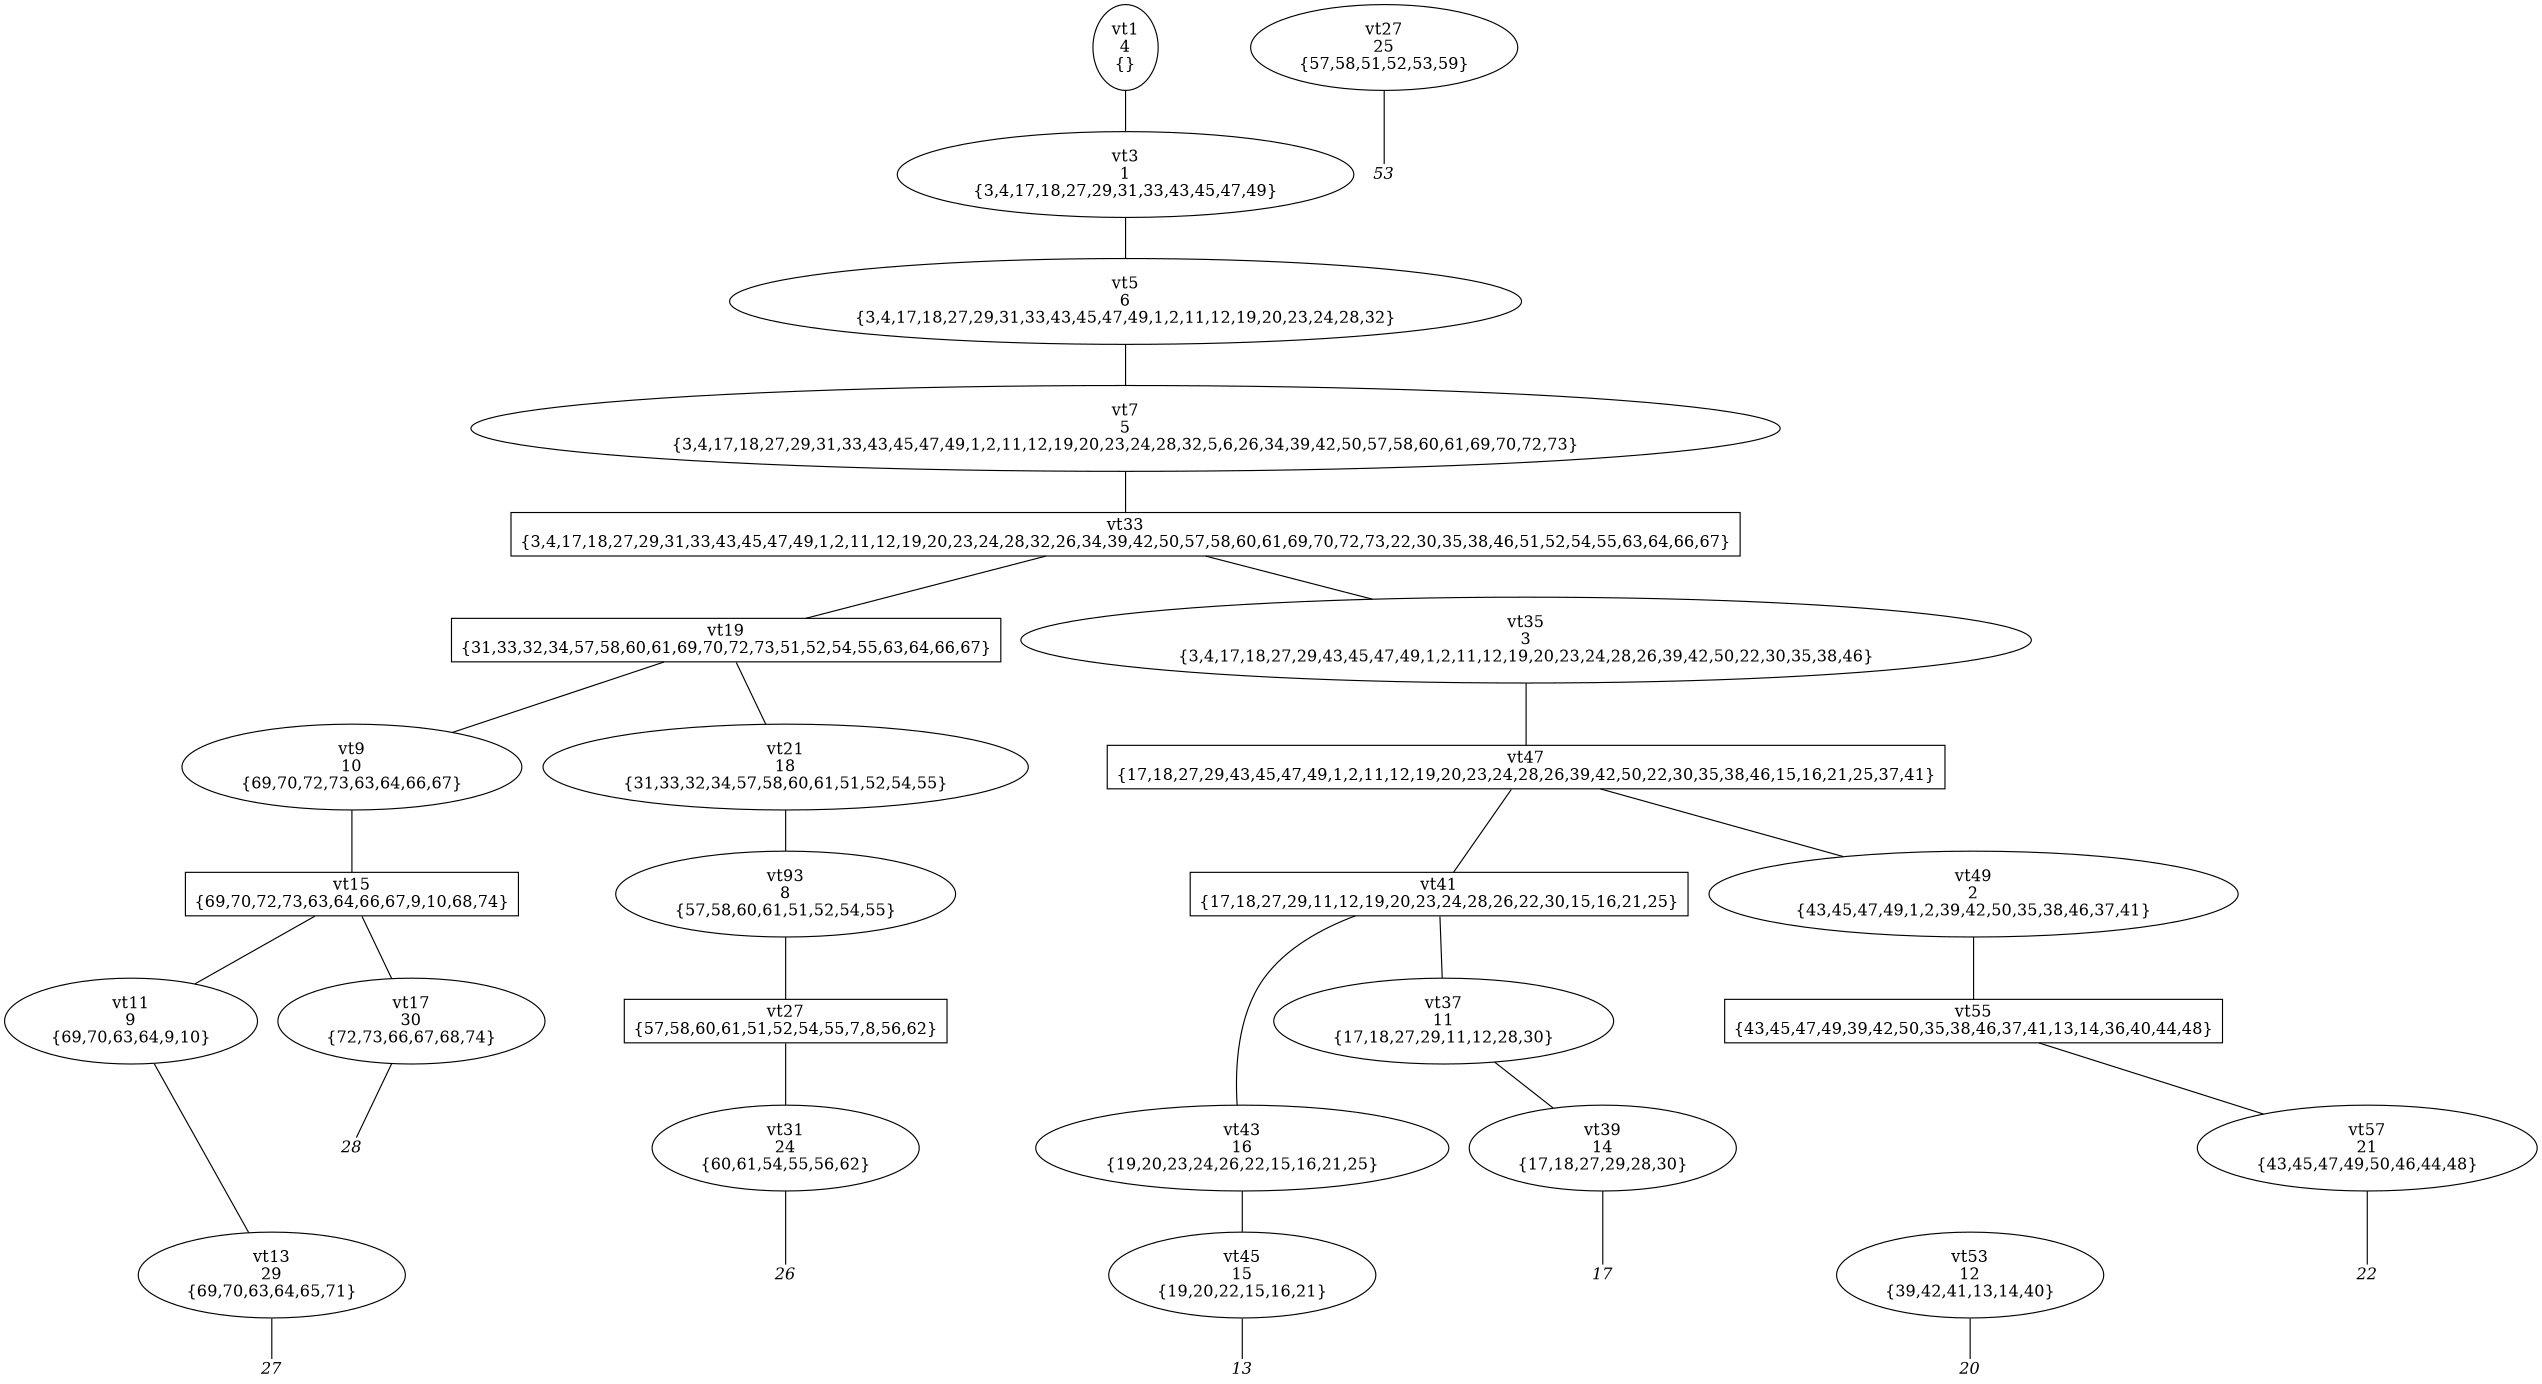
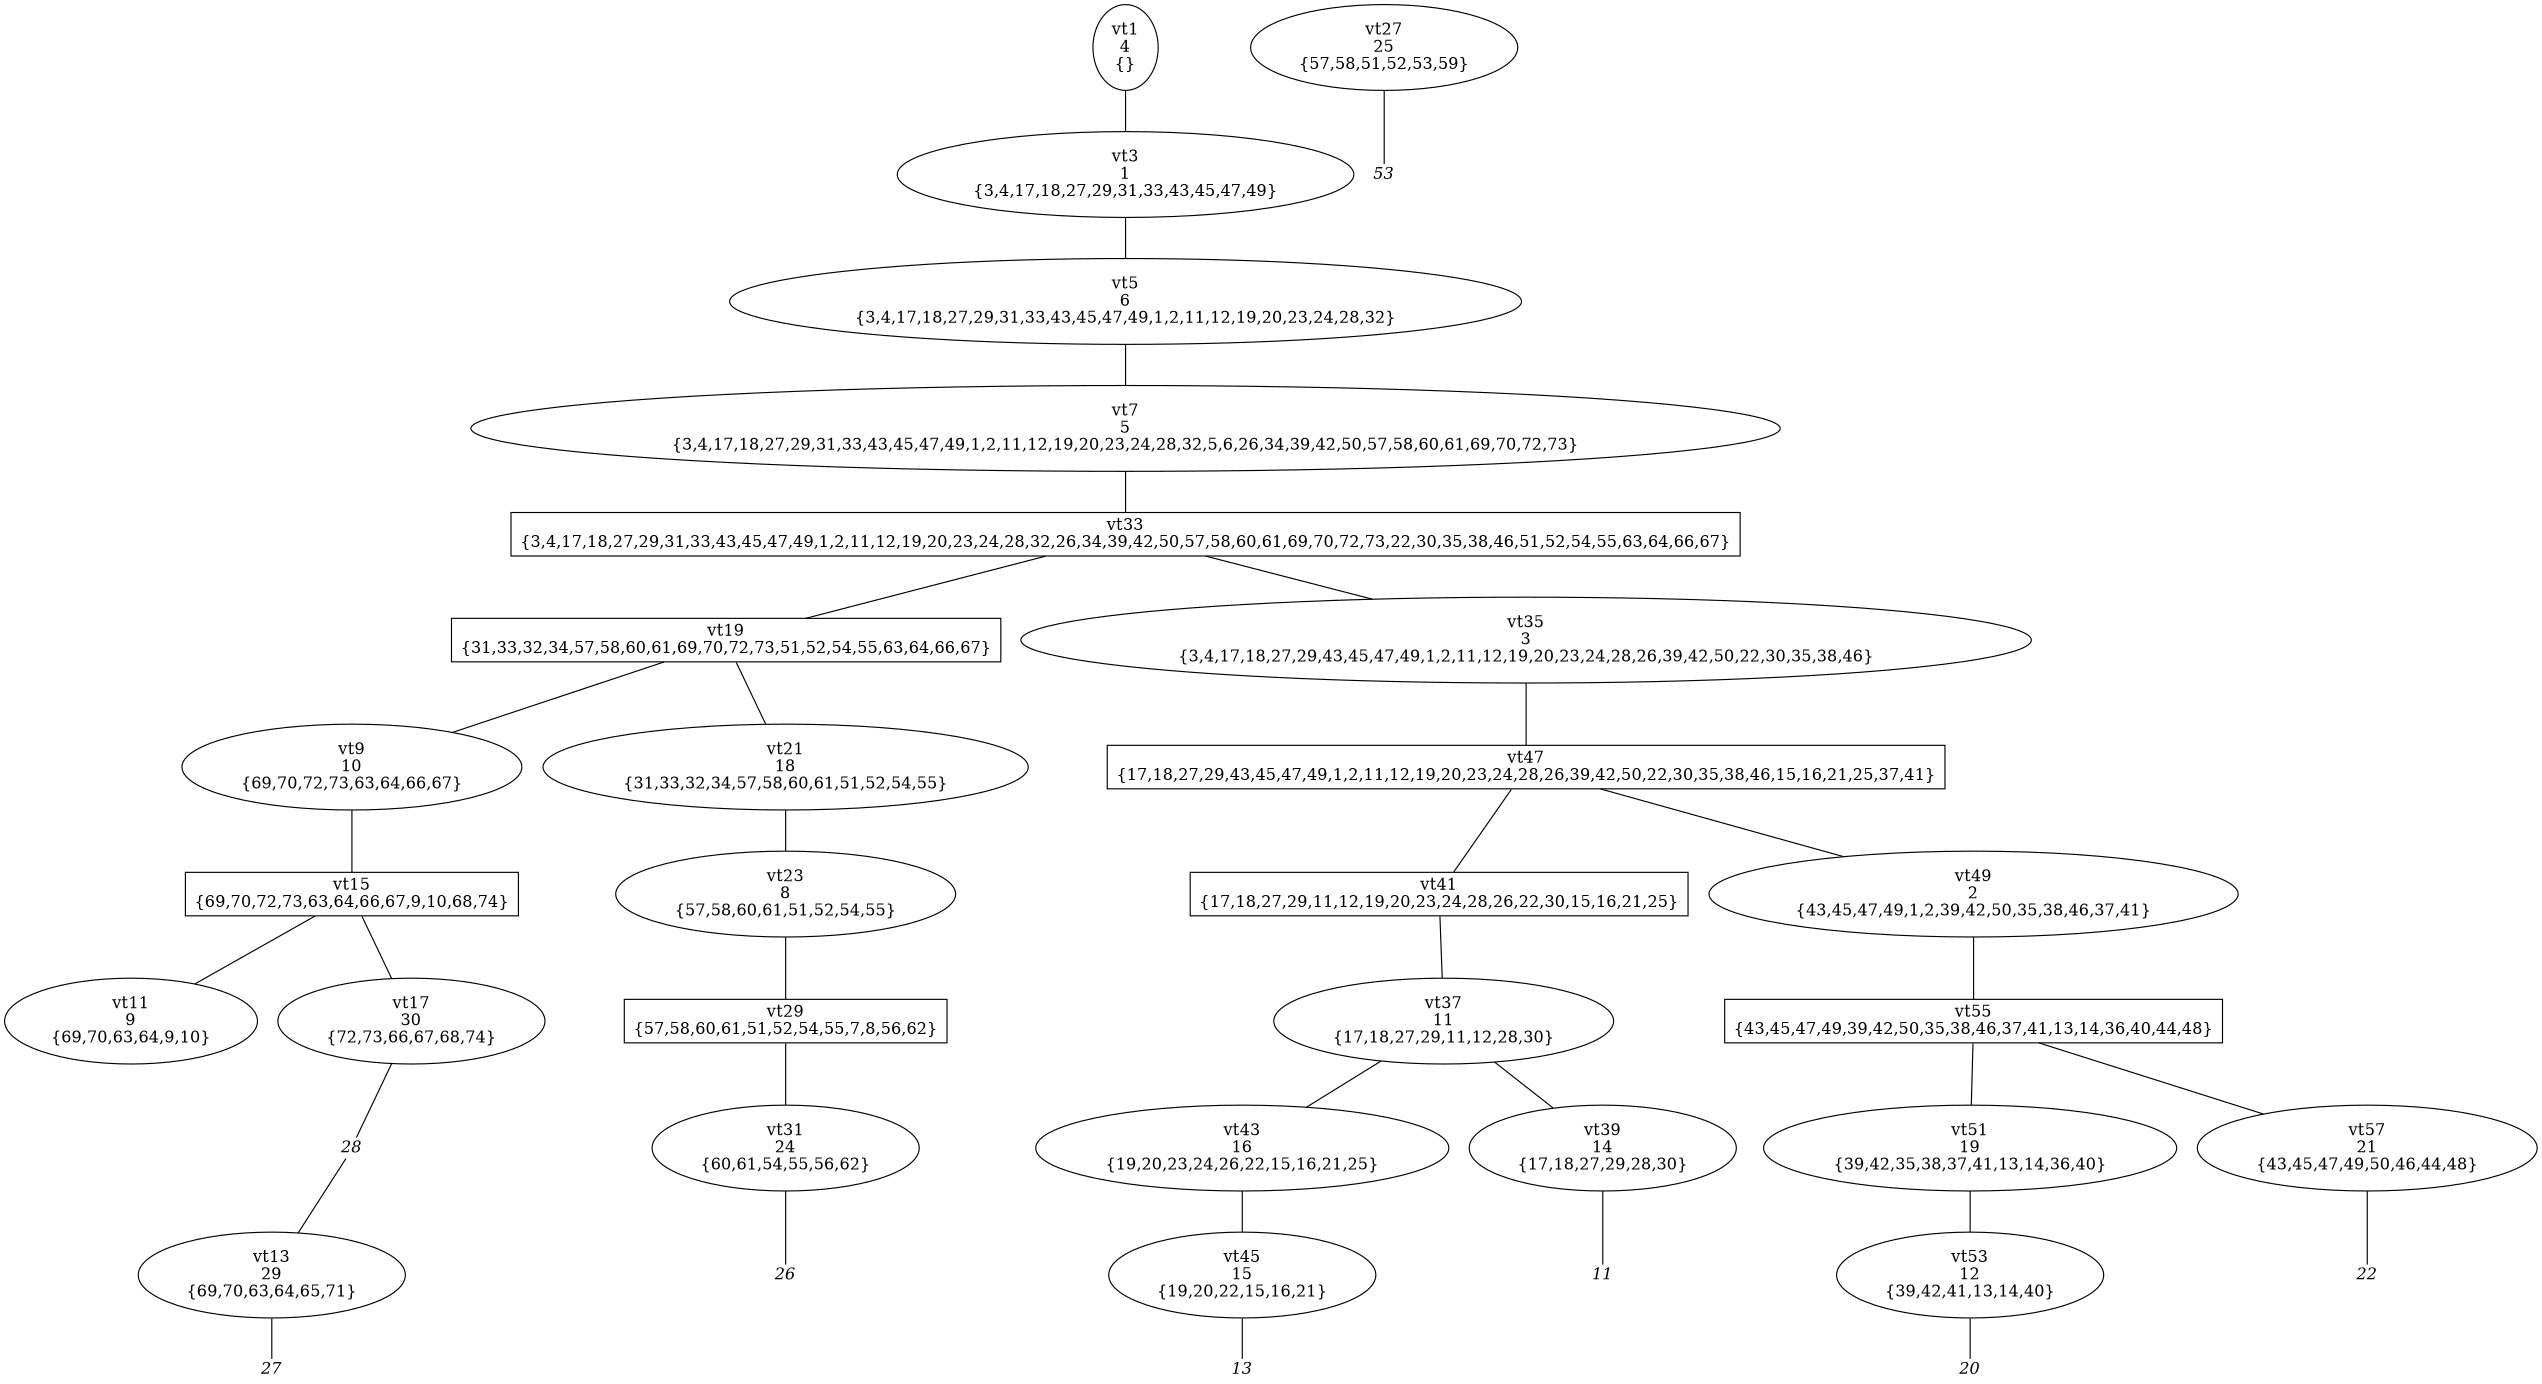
node "vt93 8 {57,58,60,61,51,52,54,55}": label "vt93 8 {57,58,60,61,51,52,54,55}" -> "vt23 8 {57,58,60,61,51,52,54,55}"
edge "vt41 {17,18,27,29,11,12,19,20,23,24,28,26,22,30,15,16,21,25}" -- "vt43 16 {19,20,23,24,26,22,15,16,21,25}": now "vt37 11 {17,18,27,29,11,12,28,30}" -- "vt43 16 {19,20,23,24,26,22,15,16,21,25}"
node "vt27 {57,58,60,61,51,52,54,55,7,8,56,62}": label "vt27 {57,58,60,61,51,52,54,55,7,8,56,62}" -> "vt29 {57,58,60,61,51,52,54,55,7,8,56,62}"
edge "vt11 9 {69,70,63,64,9,10}" -- "vt13 29 {69,70,63,64,65,71}": now "28" -- "vt13 29 {69,70,63,64,65,71}"
node "vt51 19 {39,42,35,38,37,41,13,14,36,40}": added
node "17": label "17" -> "11"
